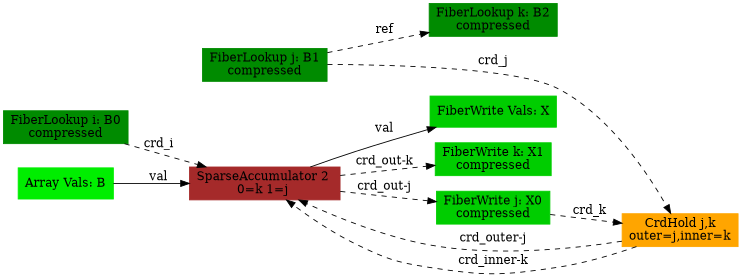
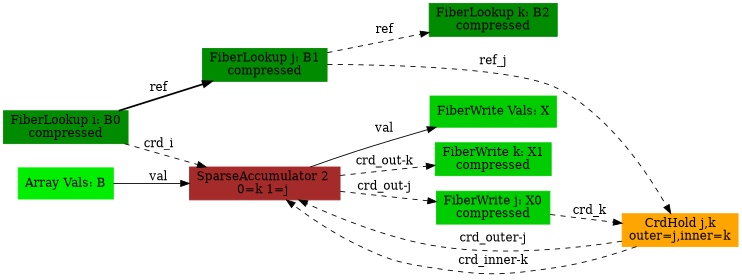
edge "FiberLookup j: B1 compressed" -> "CrdHold j,k outer=j,inner=k": label "crd_j" -> "ref_j"
edge "FiberLookup i: B0 compressed" -> "FiberLookup j: B1 compressed": added, label "ref"
